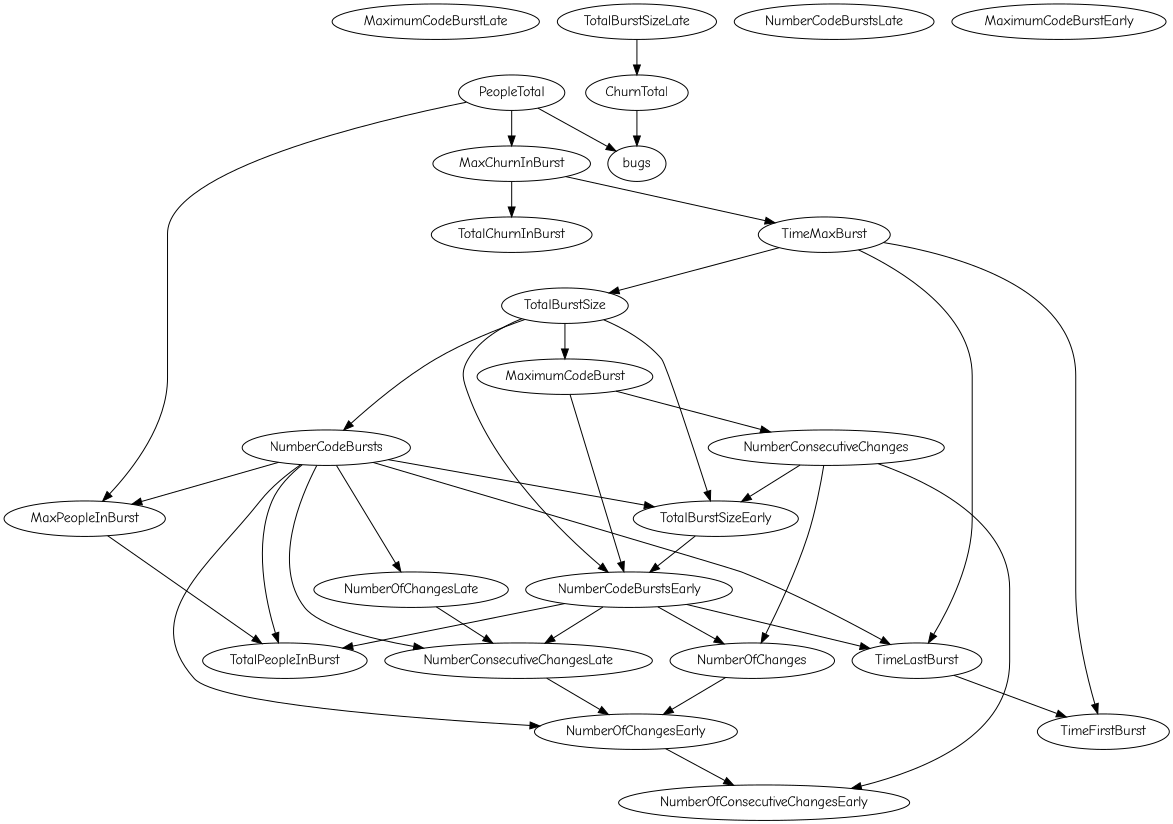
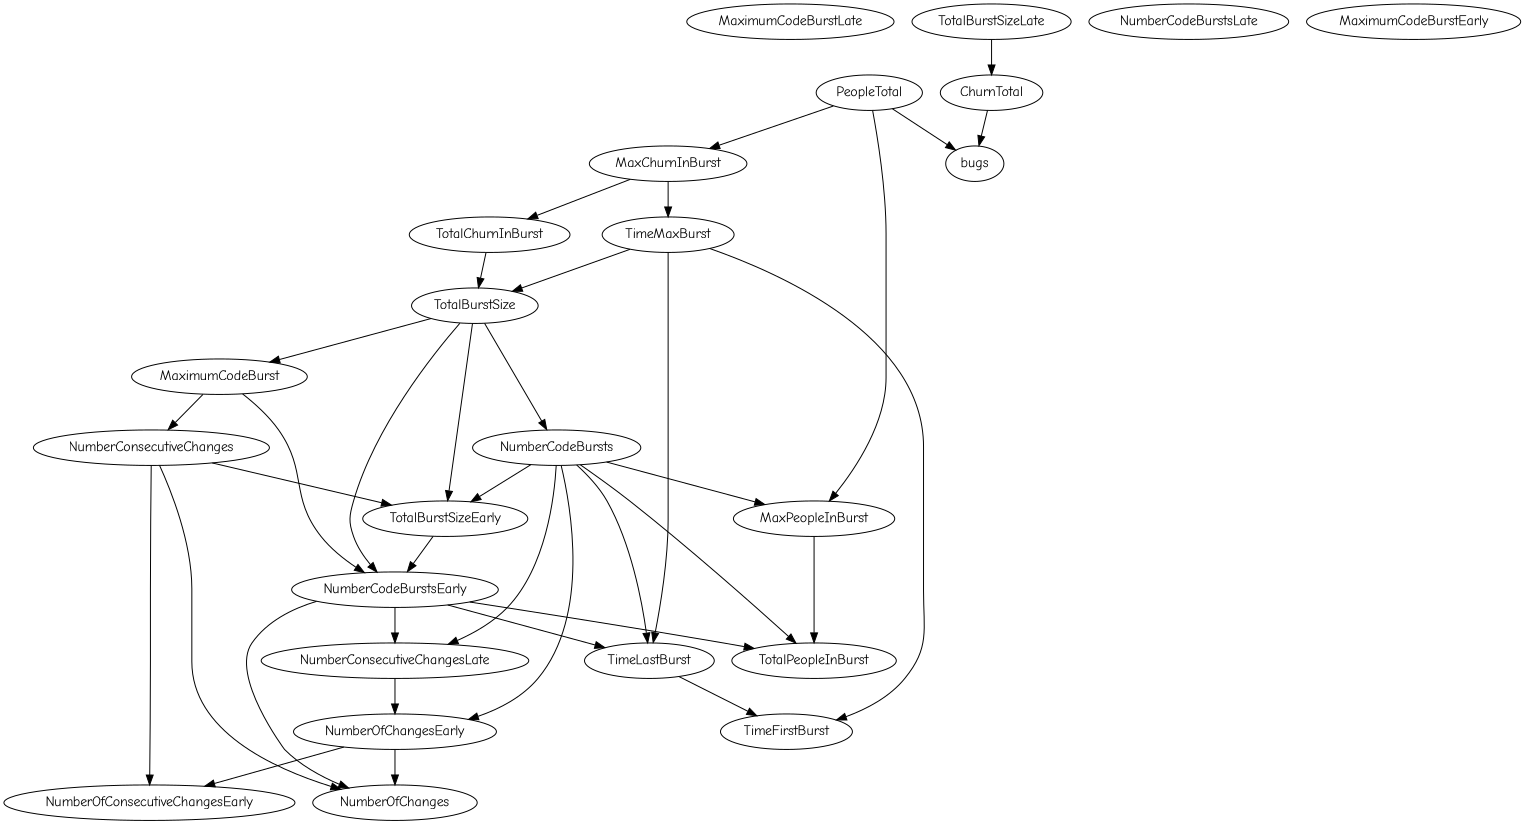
edge "TotalChurnInBurst" -> "TotalBurstSize": added
node "NumberOfChangesLate": removed
edge "NumberOfChanges" -> "NumberOfChangesEarly": reversed
